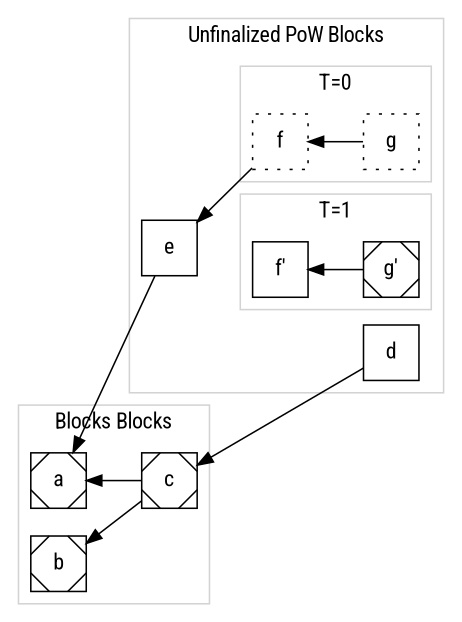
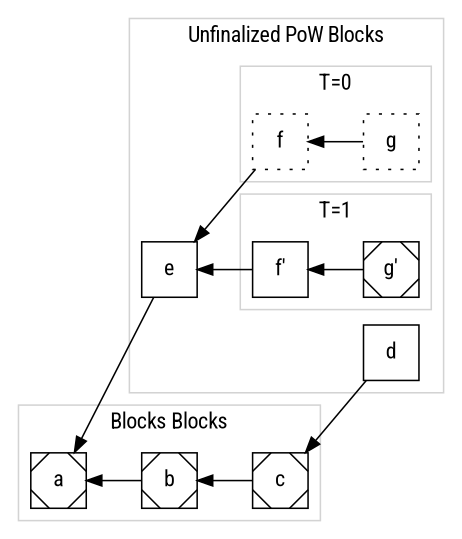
edge "f'" -> "e": added
edge "c" -> "a": now "b" -> "a"
